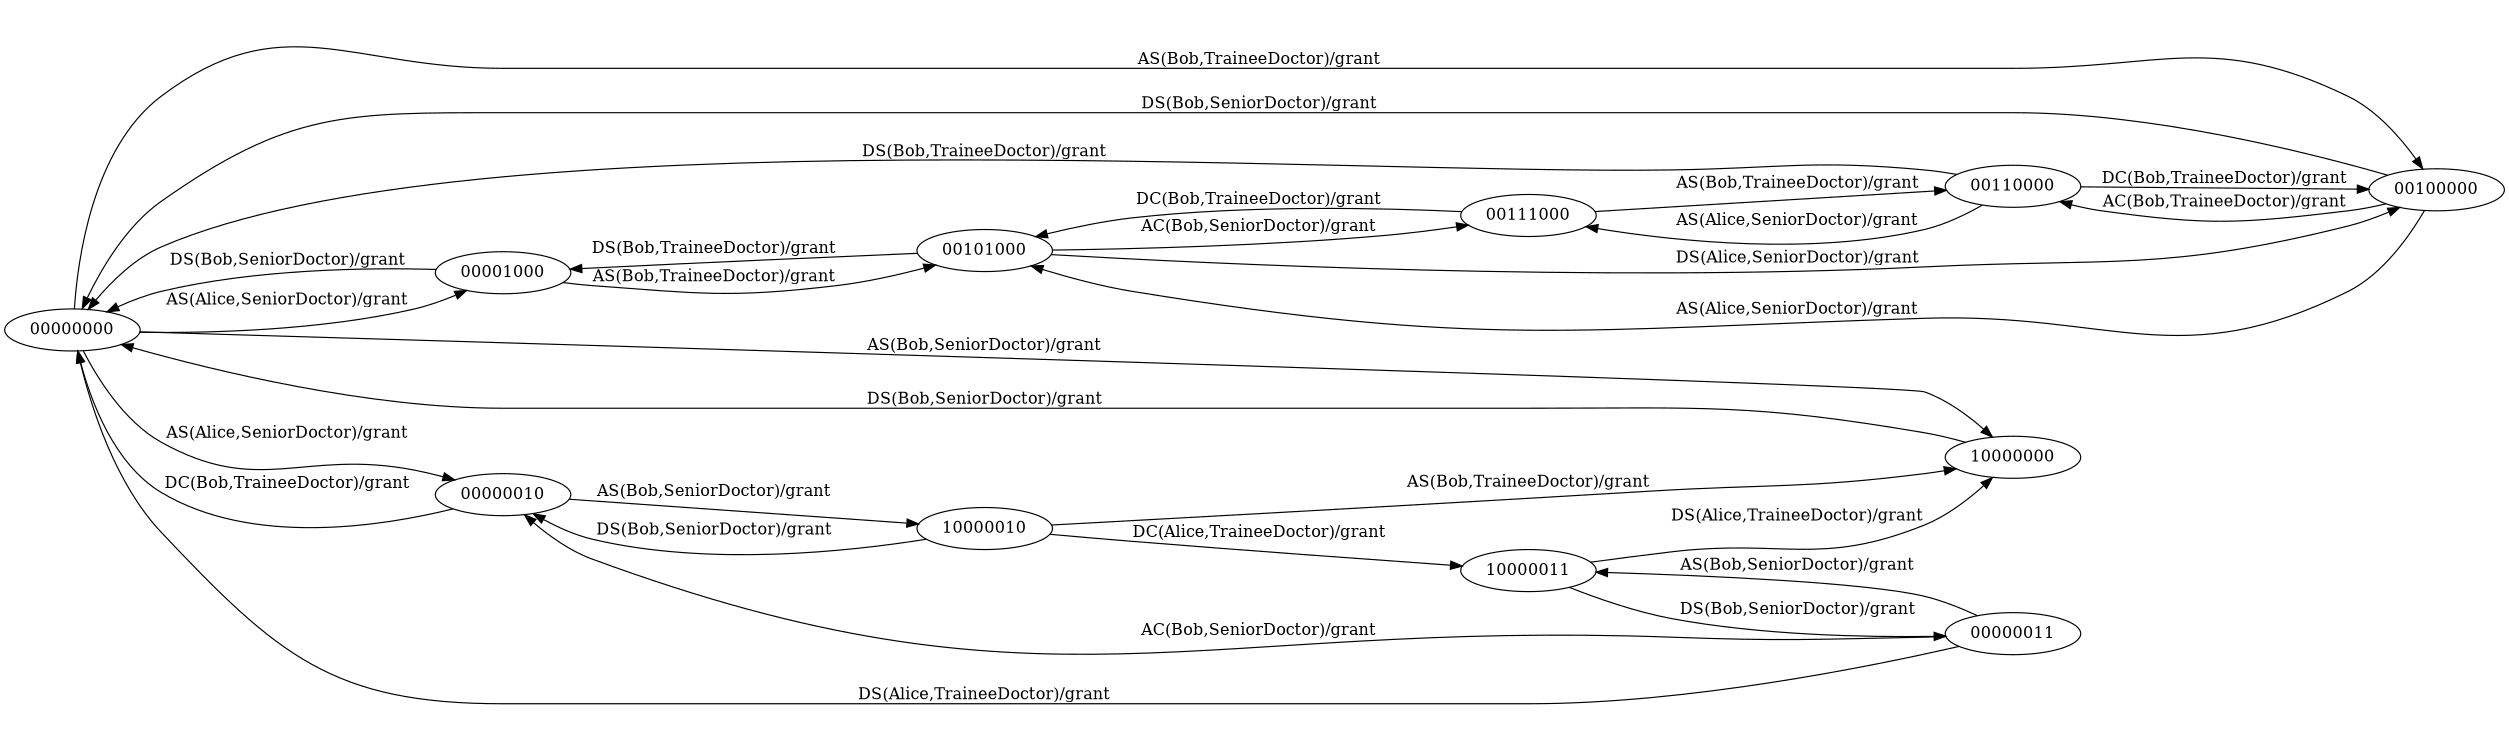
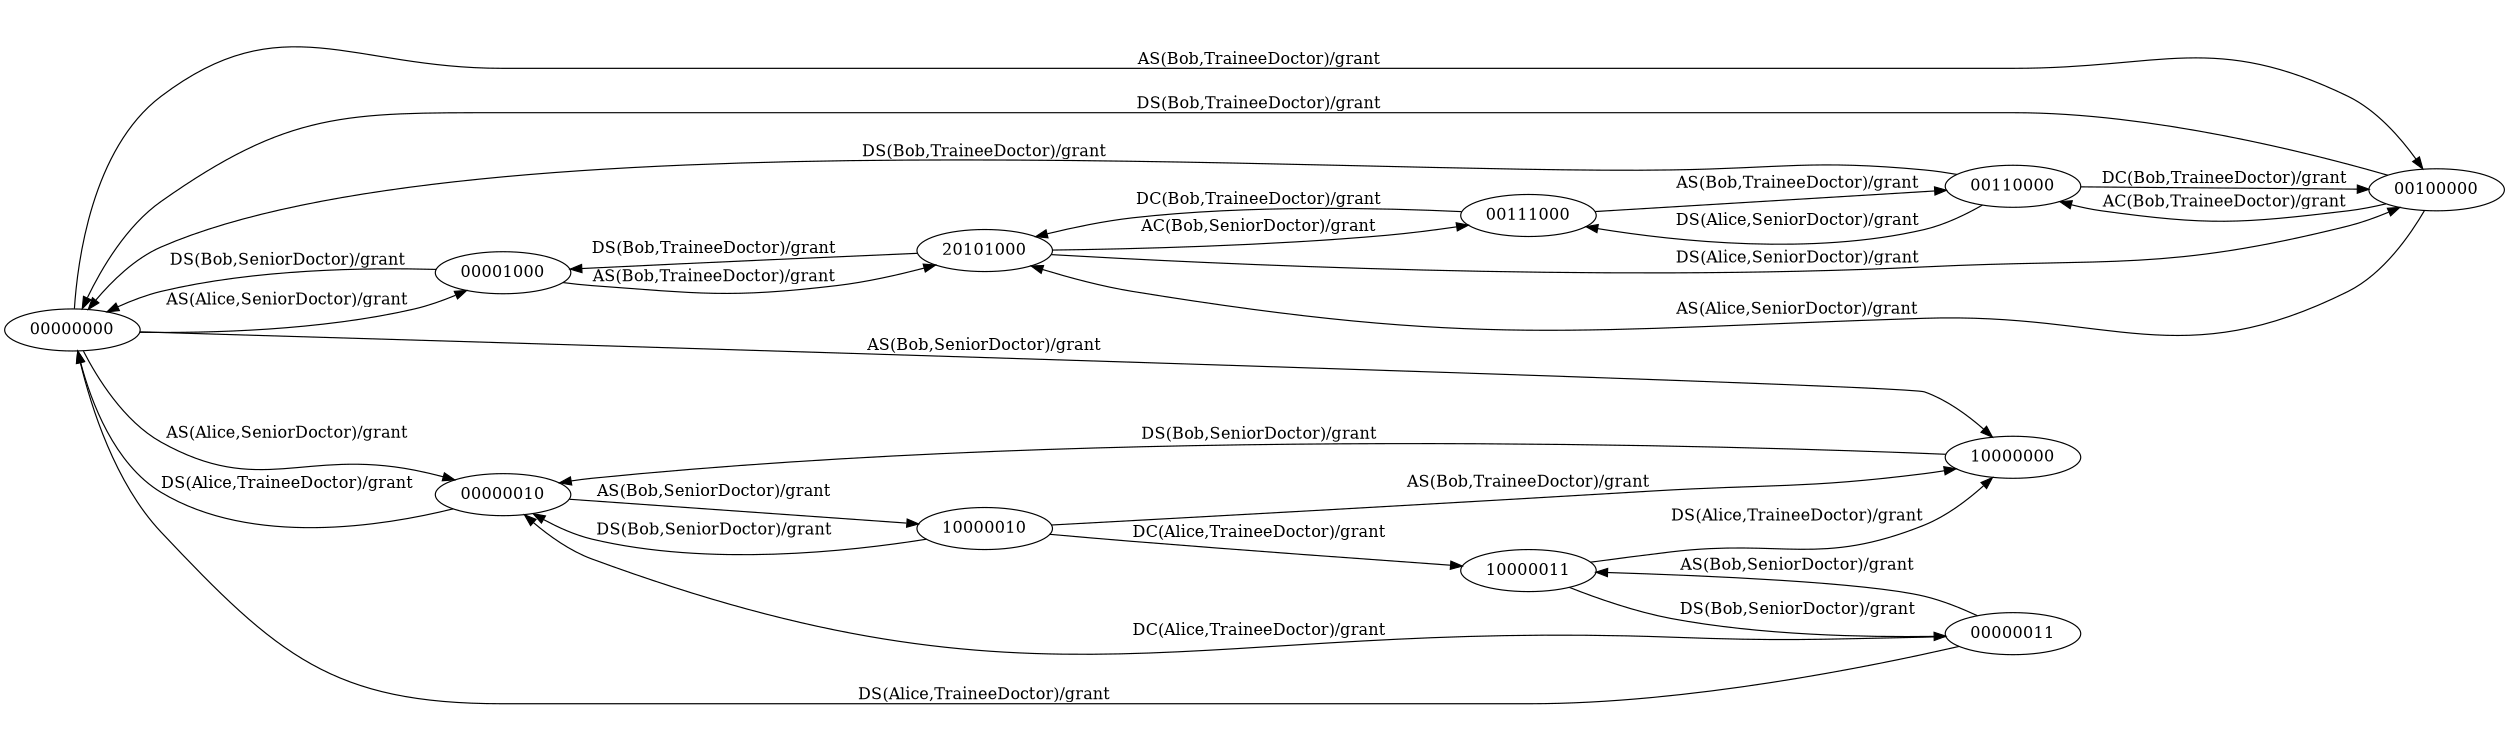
edge "00100000" -> "00000000": label "DS(Bob,SeniorDoctor)/grant" -> "DS(Bob,TraineeDoctor)/grant"
edge "00110000" -> "00111000": label "AS(Alice,SeniorDoctor)/grant" -> "DS(Alice,SeniorDoctor)/grant"
node "00101000": label "00101000" -> "20101000"
edge "10000000" -> "00000000": now "10000000" -> "00000010"
edge "00000010" -> "00000000": label "DC(Bob,TraineeDoctor)/grant" -> "DS(Alice,TraineeDoctor)/grant"
edge "00000011" -> "00000010": label "AC(Bob,SeniorDoctor)/grant" -> "DC(Alice,TraineeDoctor)/grant"
